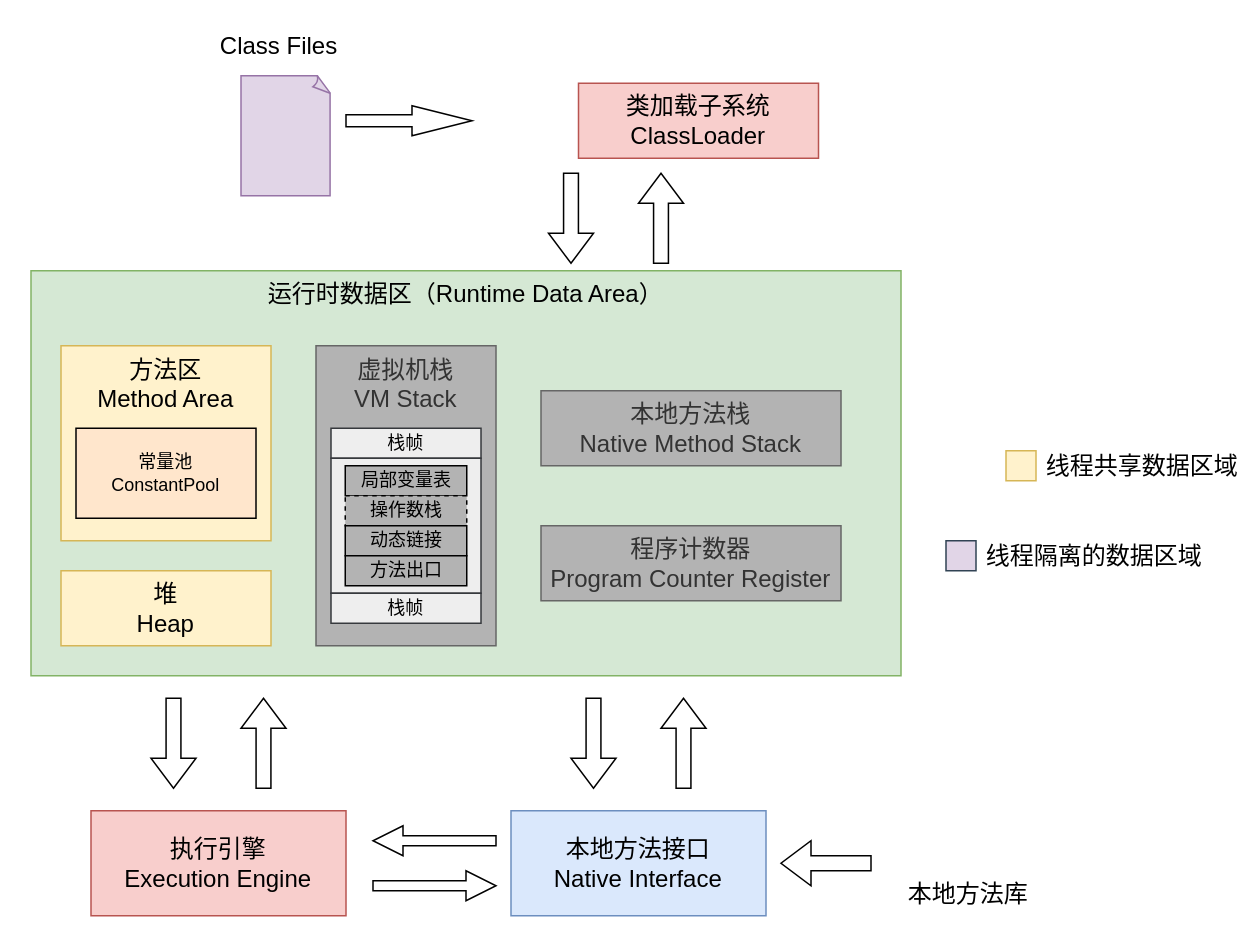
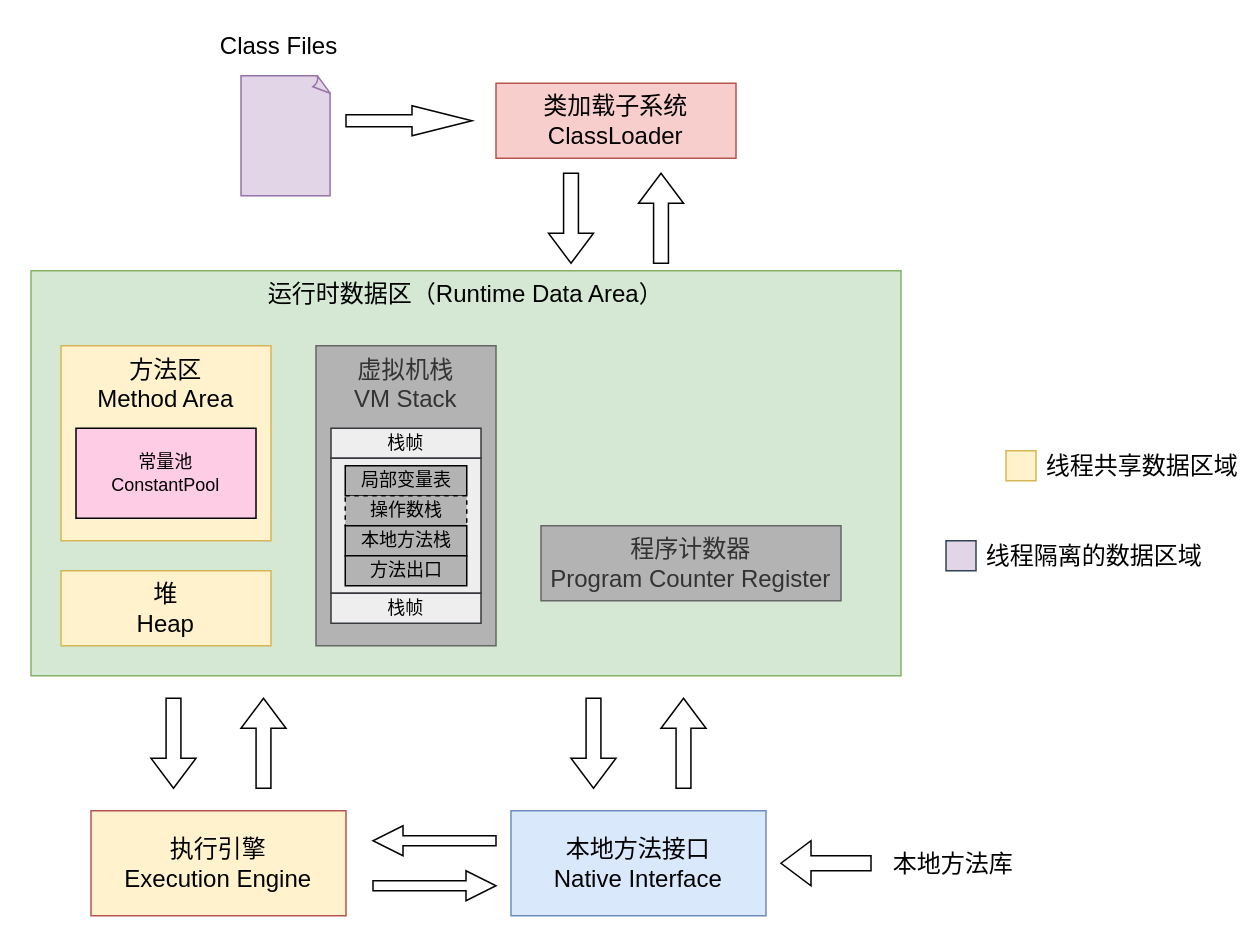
node "类加载子系统 ClassLoader": moved (698, 121) -> (616, 121)
node "本地方法栈 Native Method Stack": removed
node "常量池 ConstantPool": fillcolor #ffe6cc -> #ffcce6
node "动态链接": label "动态链接" -> "本地方法栈"
node "执行引擎 Execution Engine": fillcolor #f8cecc -> #fff2cc
node "本地方法库": moved (968, 893) -> (953, 863)
